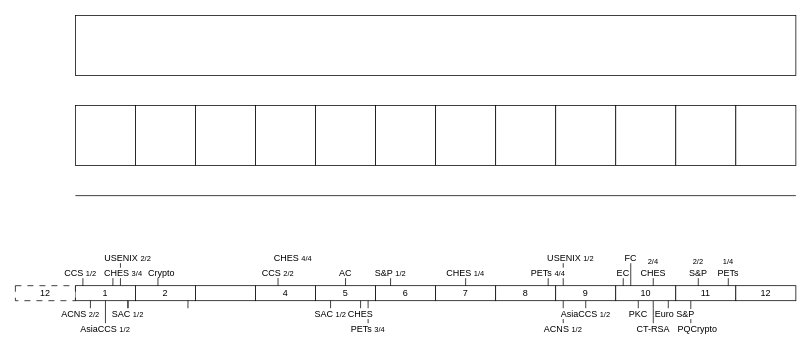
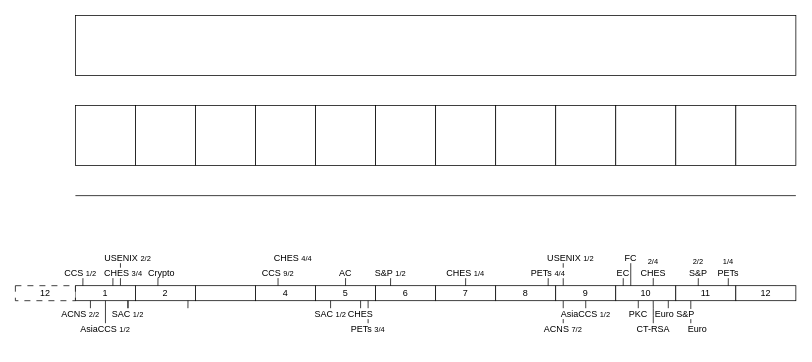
node "CCS 2/2": label "CCS 2/2" -> "CCS 9/2"
node "ACNS 1/2": label "ACNS 1/2" -> "ACNS 7/2"
node "PQCrypto": label "PQCrypto" -> "Euro"
